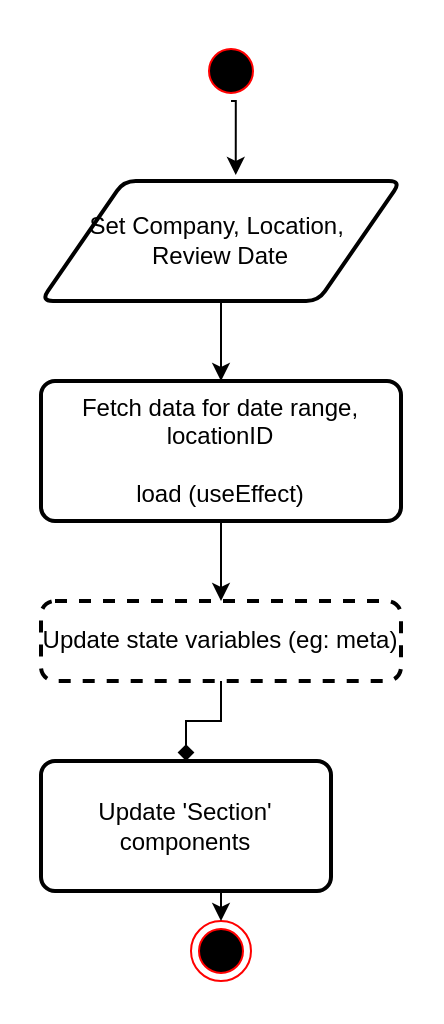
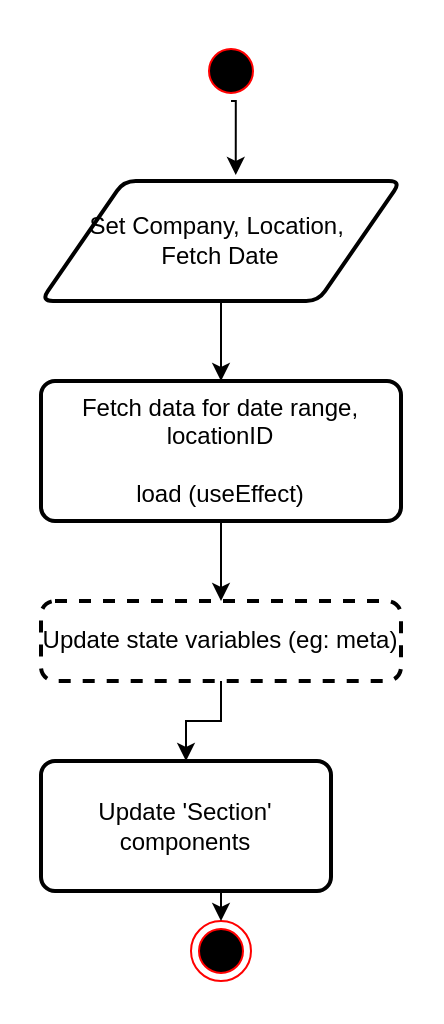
node "Set Company, Location, Review Date": label "Set Company, Location, Review Date" -> "Set Company, Location, Fetch Date"
edge "Update state variables (eg: meta)" -> "Update 'Section' components": arrowhead diamond -> classic
